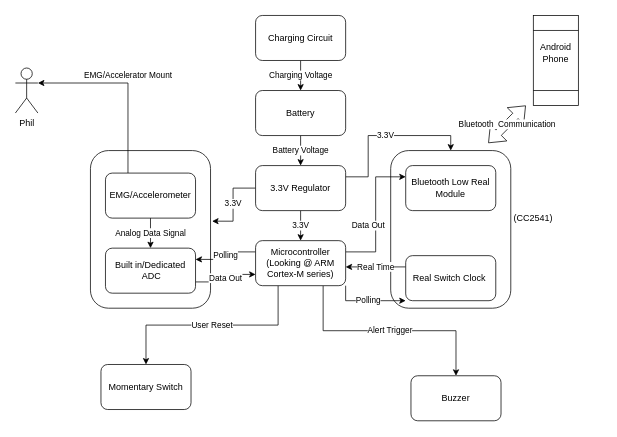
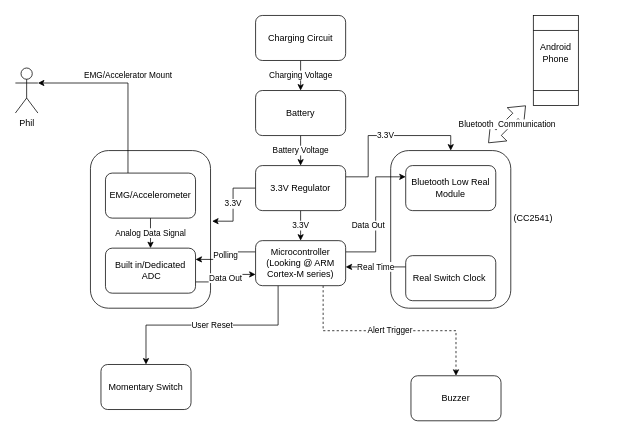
edge "Microcontroller (Looking @ ARM Cortex-M series)" -> "Real Switch Clock": removed, label "Polling"
edge "Microcontroller (Looking @ ARM Cortex-M series)" -> "Buzzer": style solid -> dashed
